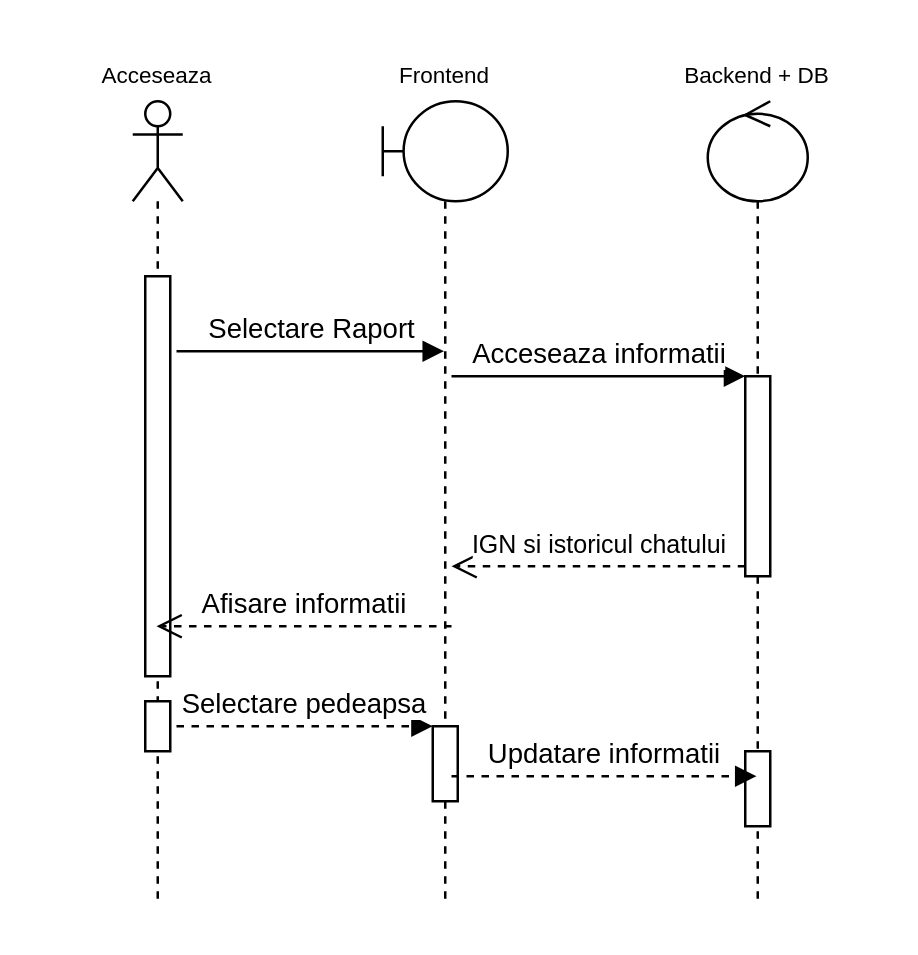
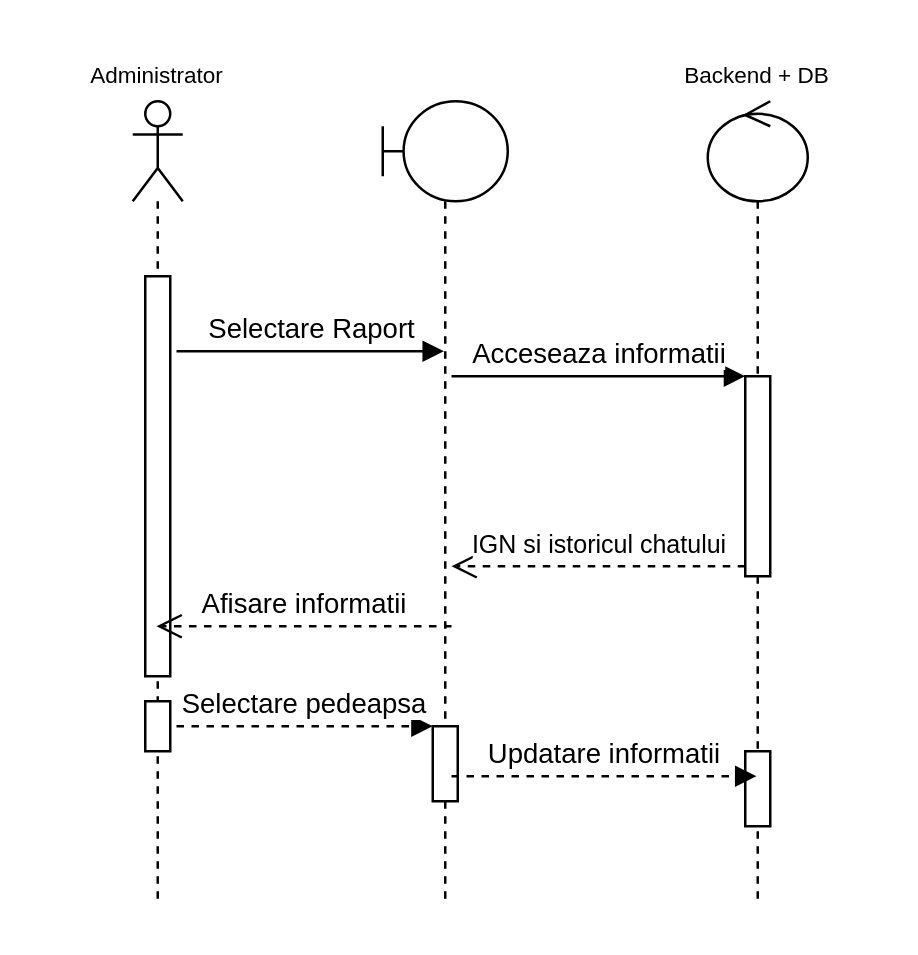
node "Acceseaza": label "Acceseaza" -> "Administrator"
node "Frontend": removed
